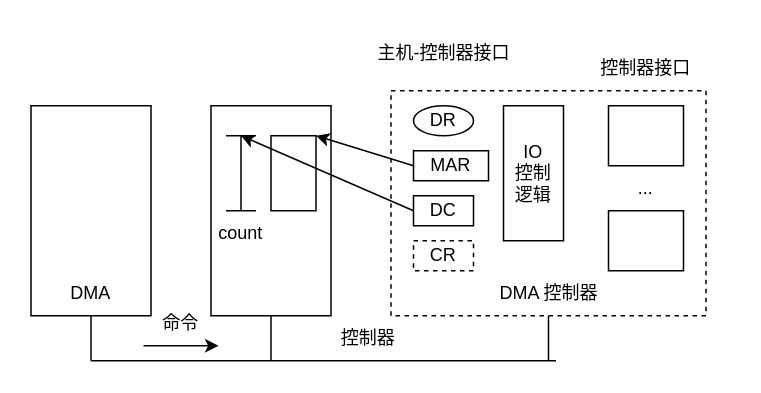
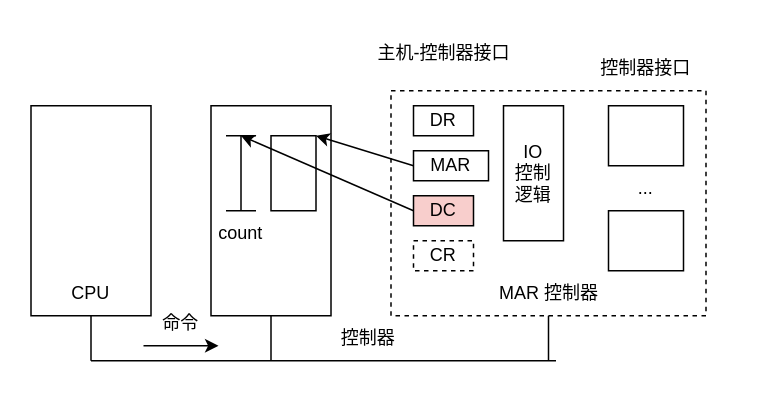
node "DR": shape ellipse -> rectangle
node "DC": fillcolor #ffffff -> #f8cecc
node "DMA": label "DMA" -> "CPU"
node "DMA 控制器": label "DMA 控制器" -> "MAR 控制器"
